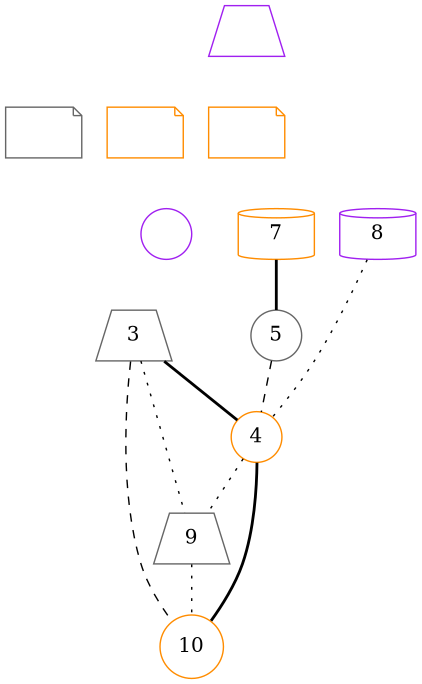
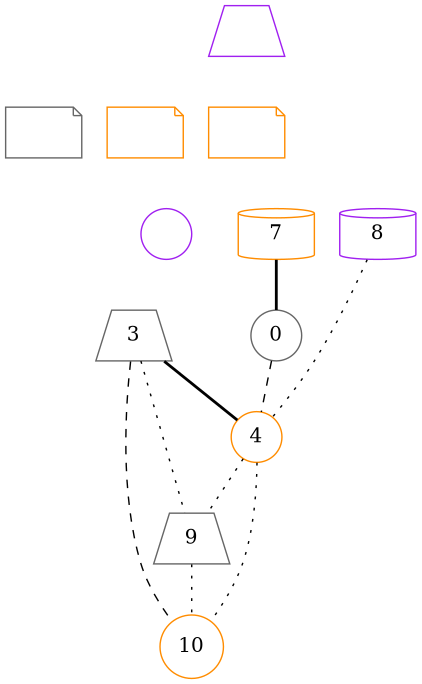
node "5": label "5" -> "0"
edge "4" -- "10": style bold -> dotted
